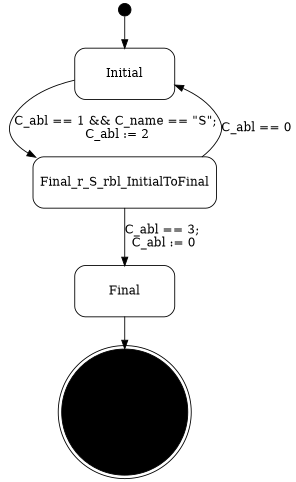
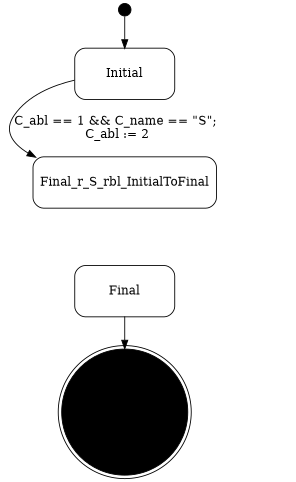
edge "Final_r_S_rbl_InitialToFinal" -> "Initial": removed, label "C_abl == 0"
edge "Final_r_S_rbl_InitialToFinal" -> "Final": removed, label "C_abl == 3; C_abl := 0"
